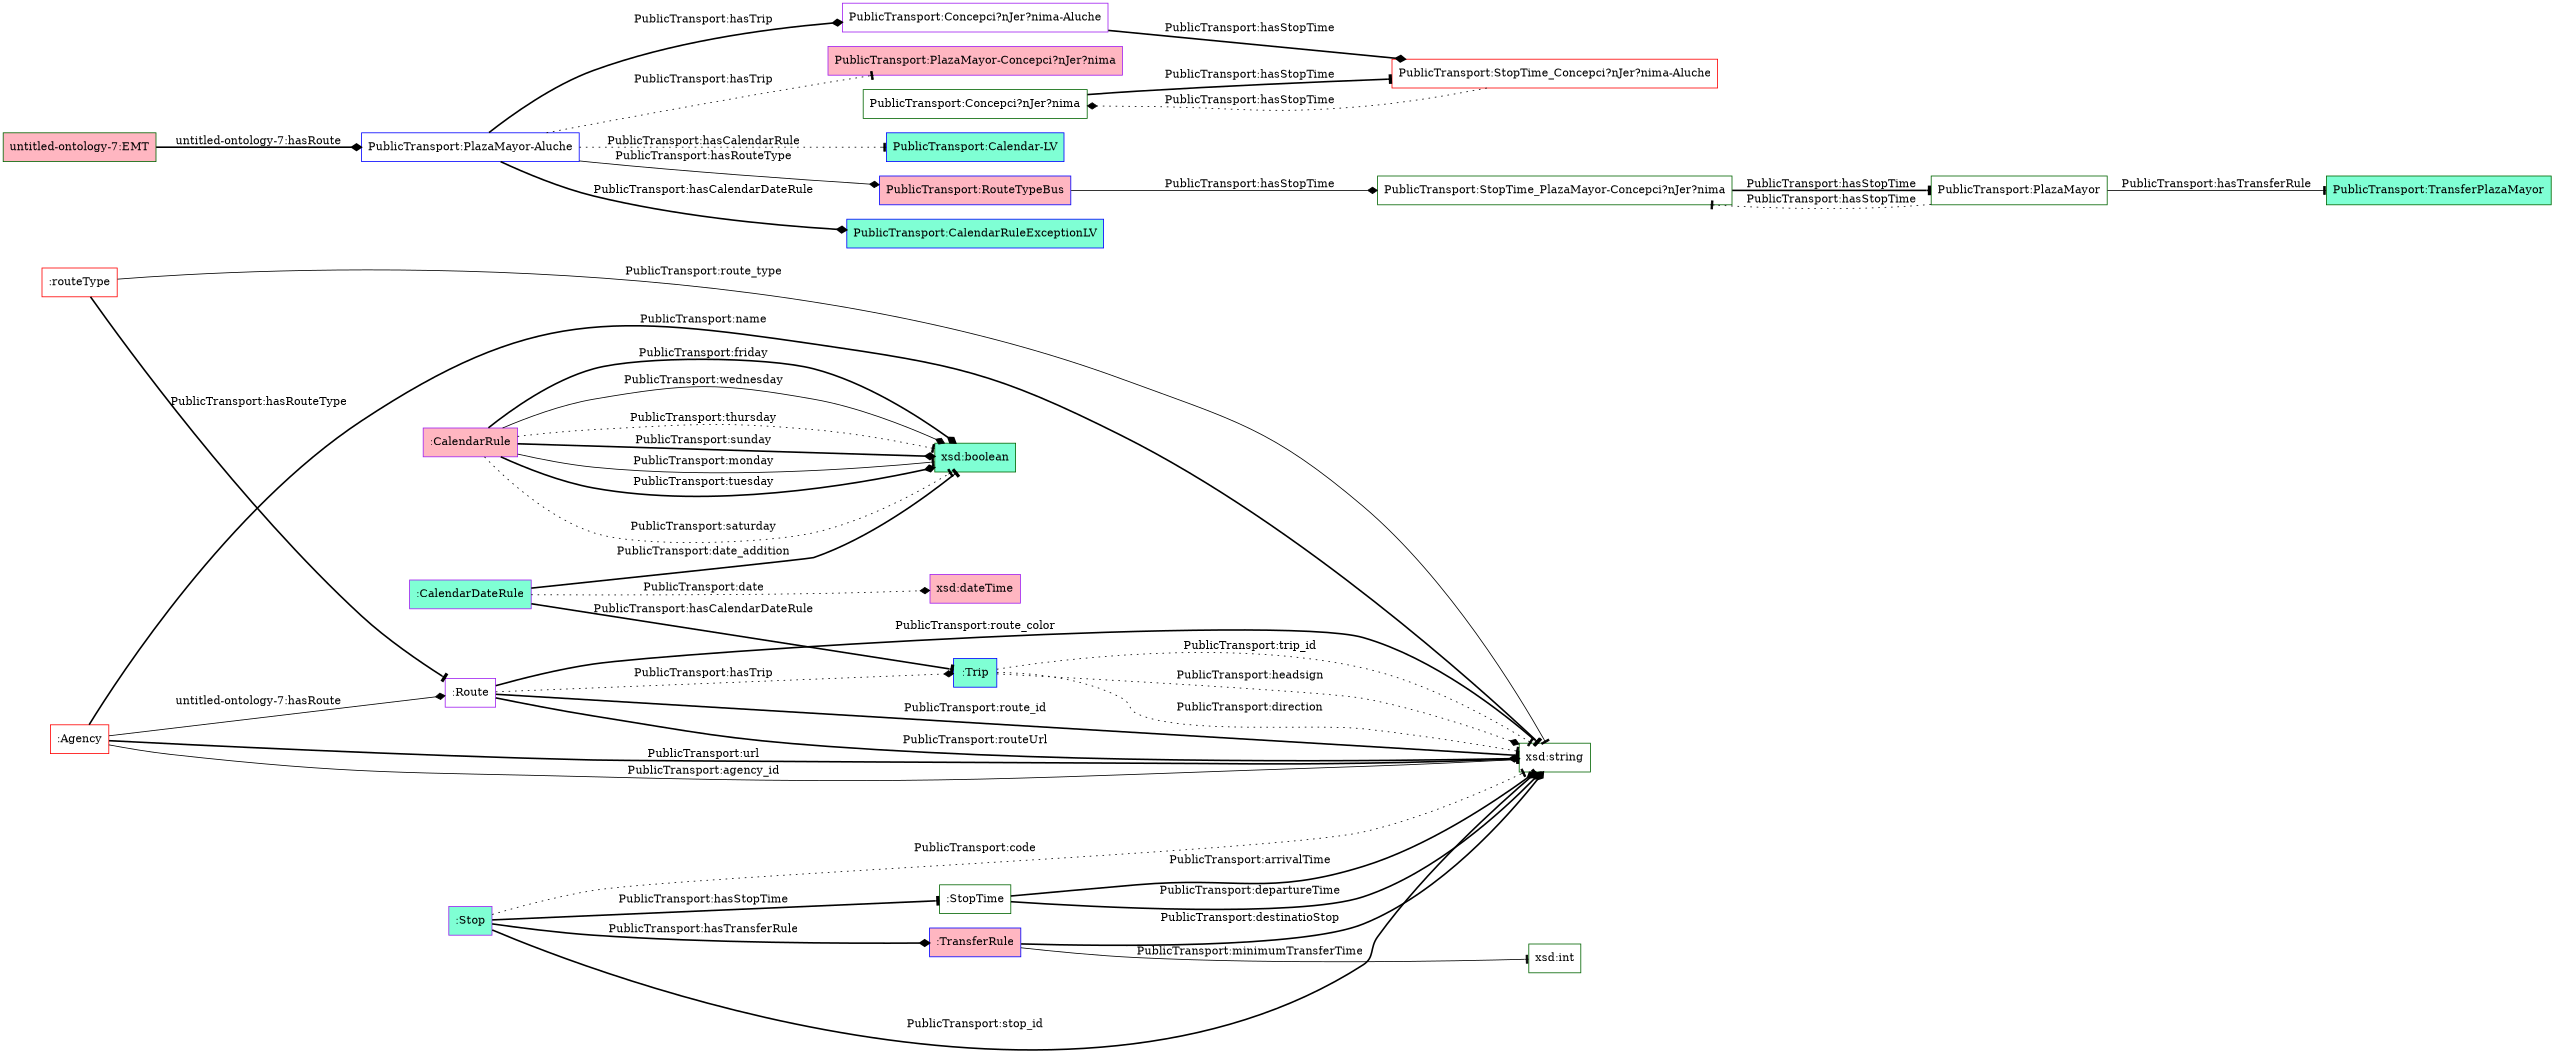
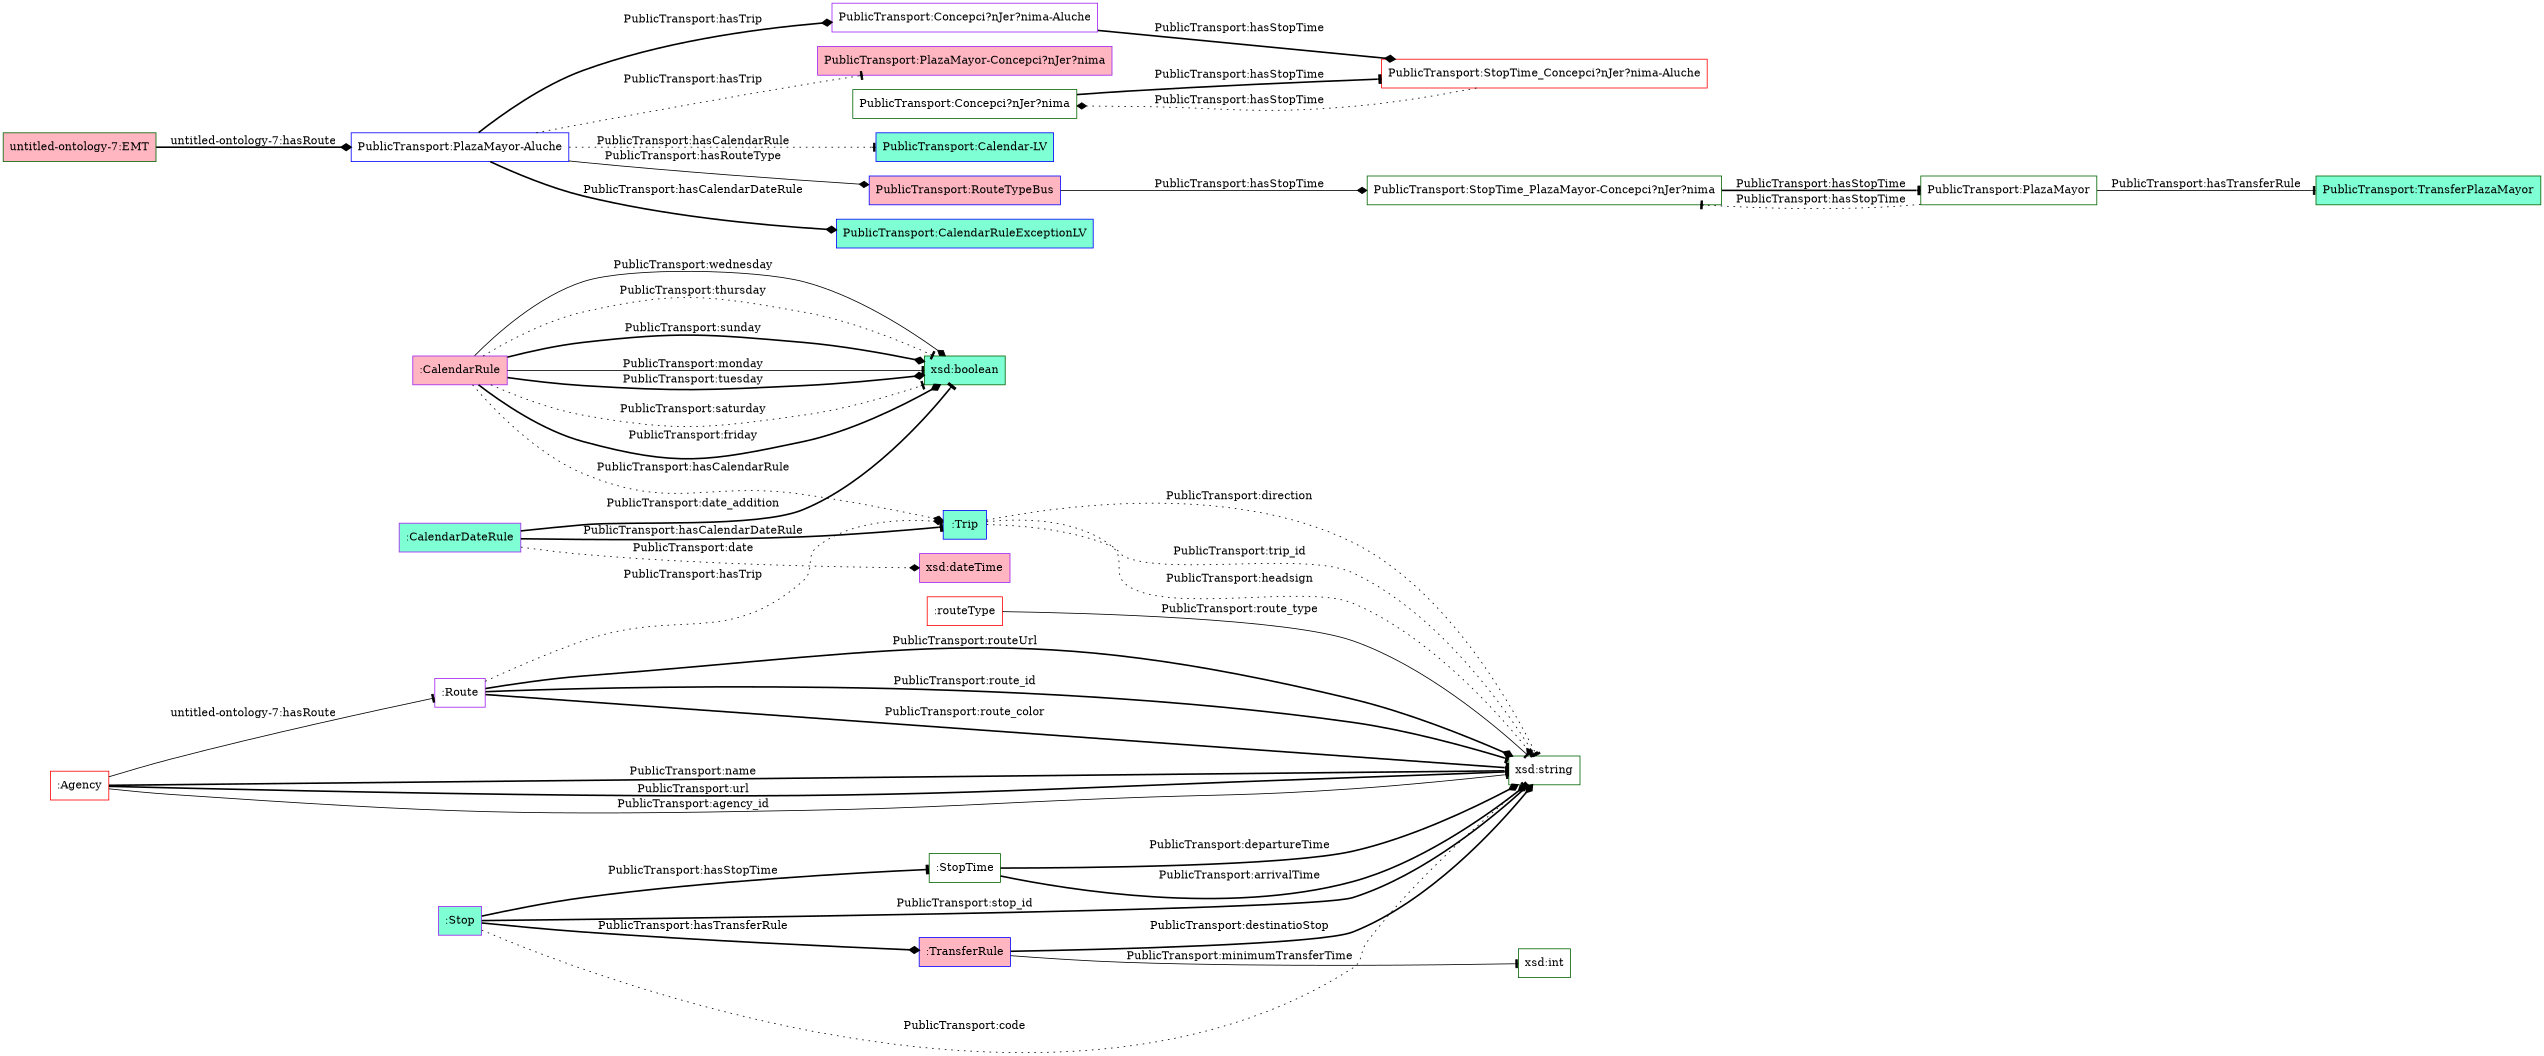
edge ":CalendarRule" -> ":Trip": added, label "PublicTransport:hasCalendarRule"
edge ":routeType" -> ":Route": removed, label "PublicTransport:hasRouteType"
edge ":Agency" -> ":Route": arrowhead diamond -> tee
